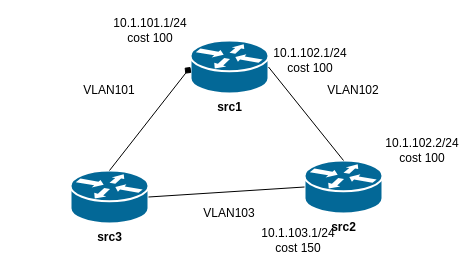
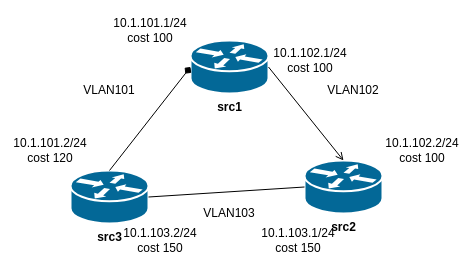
node "10.1.101.2/24 cost 120": added
edge "src1" -- "src2": arrowhead none -> open
node "10.1.103.2/24 cost 150": added
